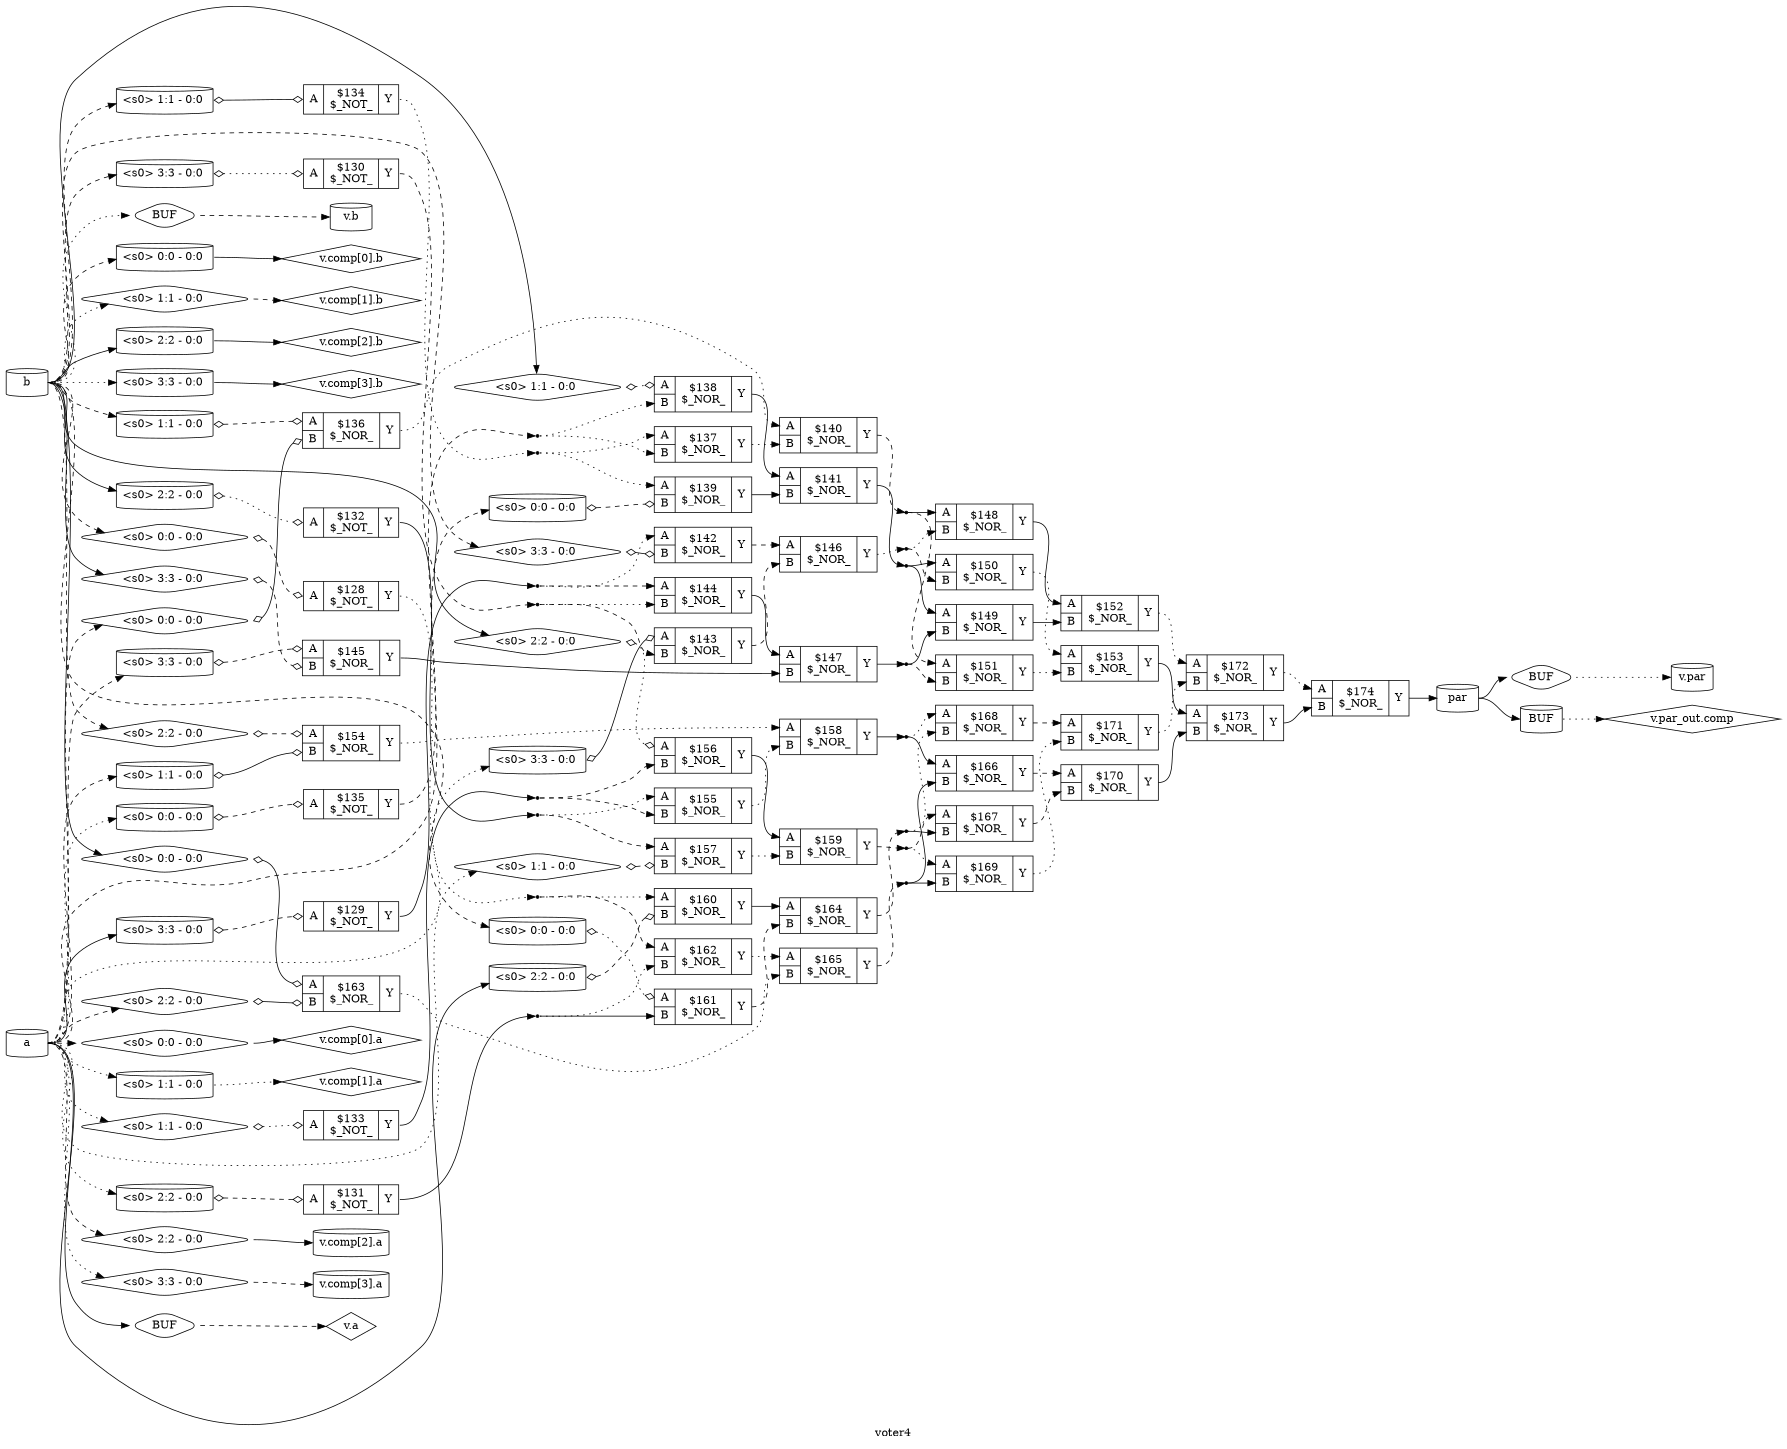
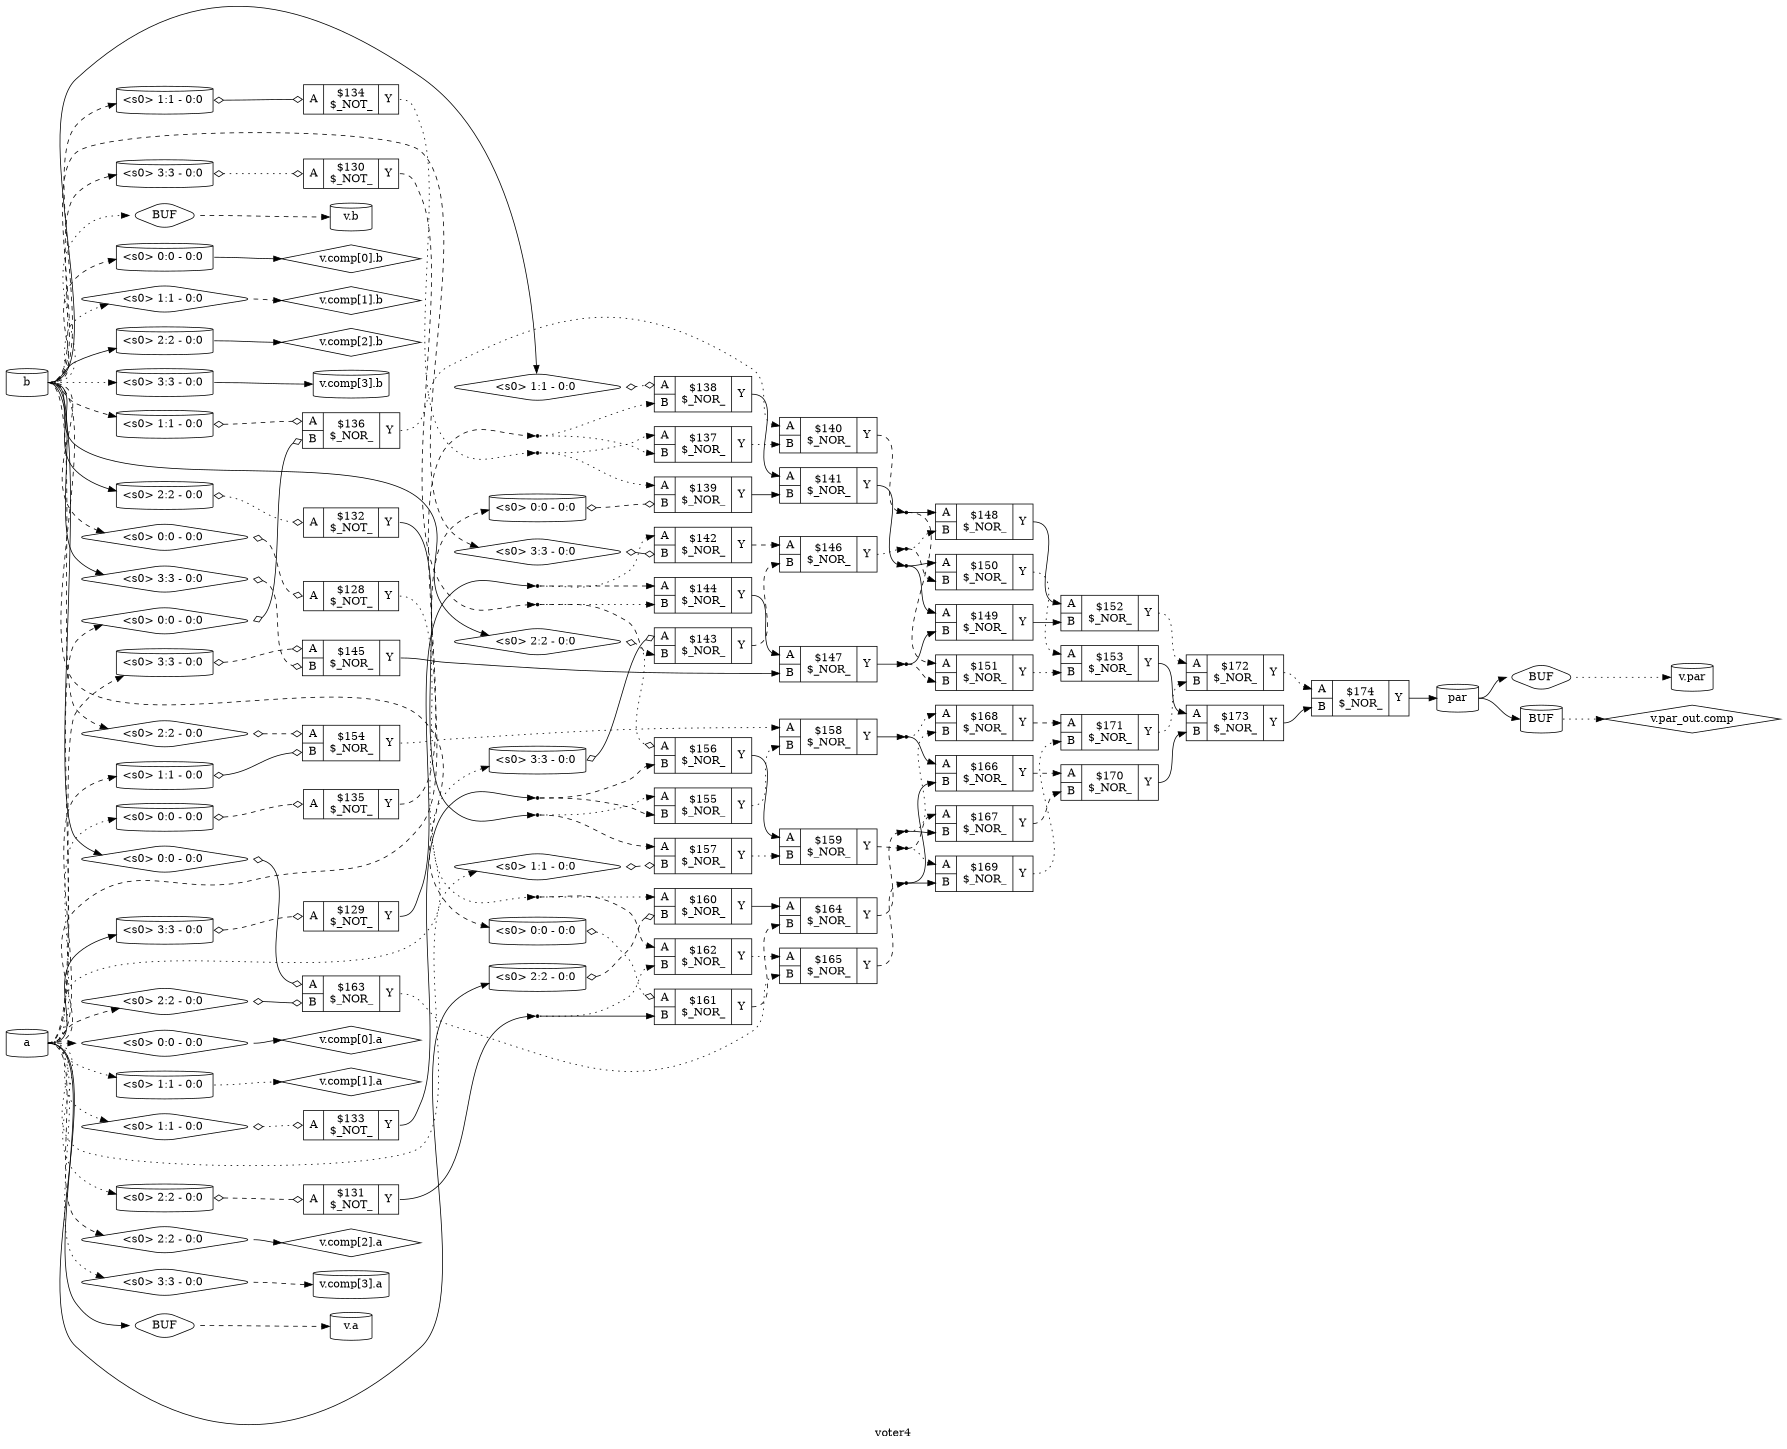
node "v.comp[3].b": shape diamond -> cylinder
node "v.comp[2].a": shape cylinder -> diamond
node "v.a": shape diamond -> cylinder
